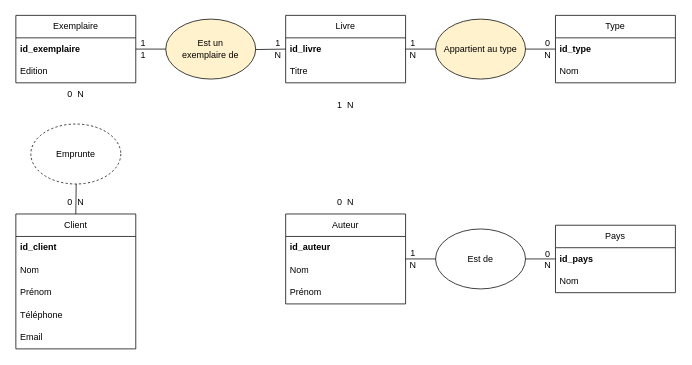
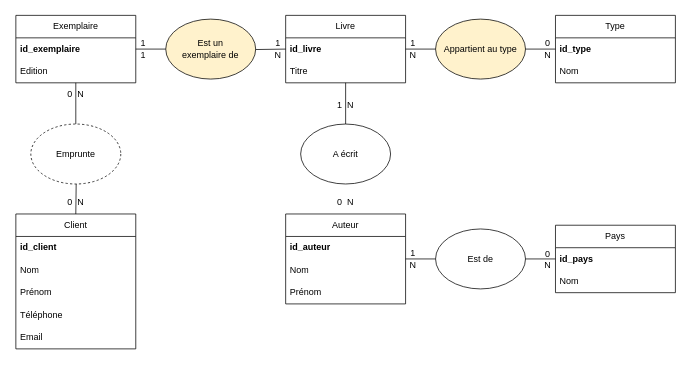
edge "Exemplaire" -- "Emprunte": added
edge "Livre" -- "A écrit": added
node "A écrit": added
